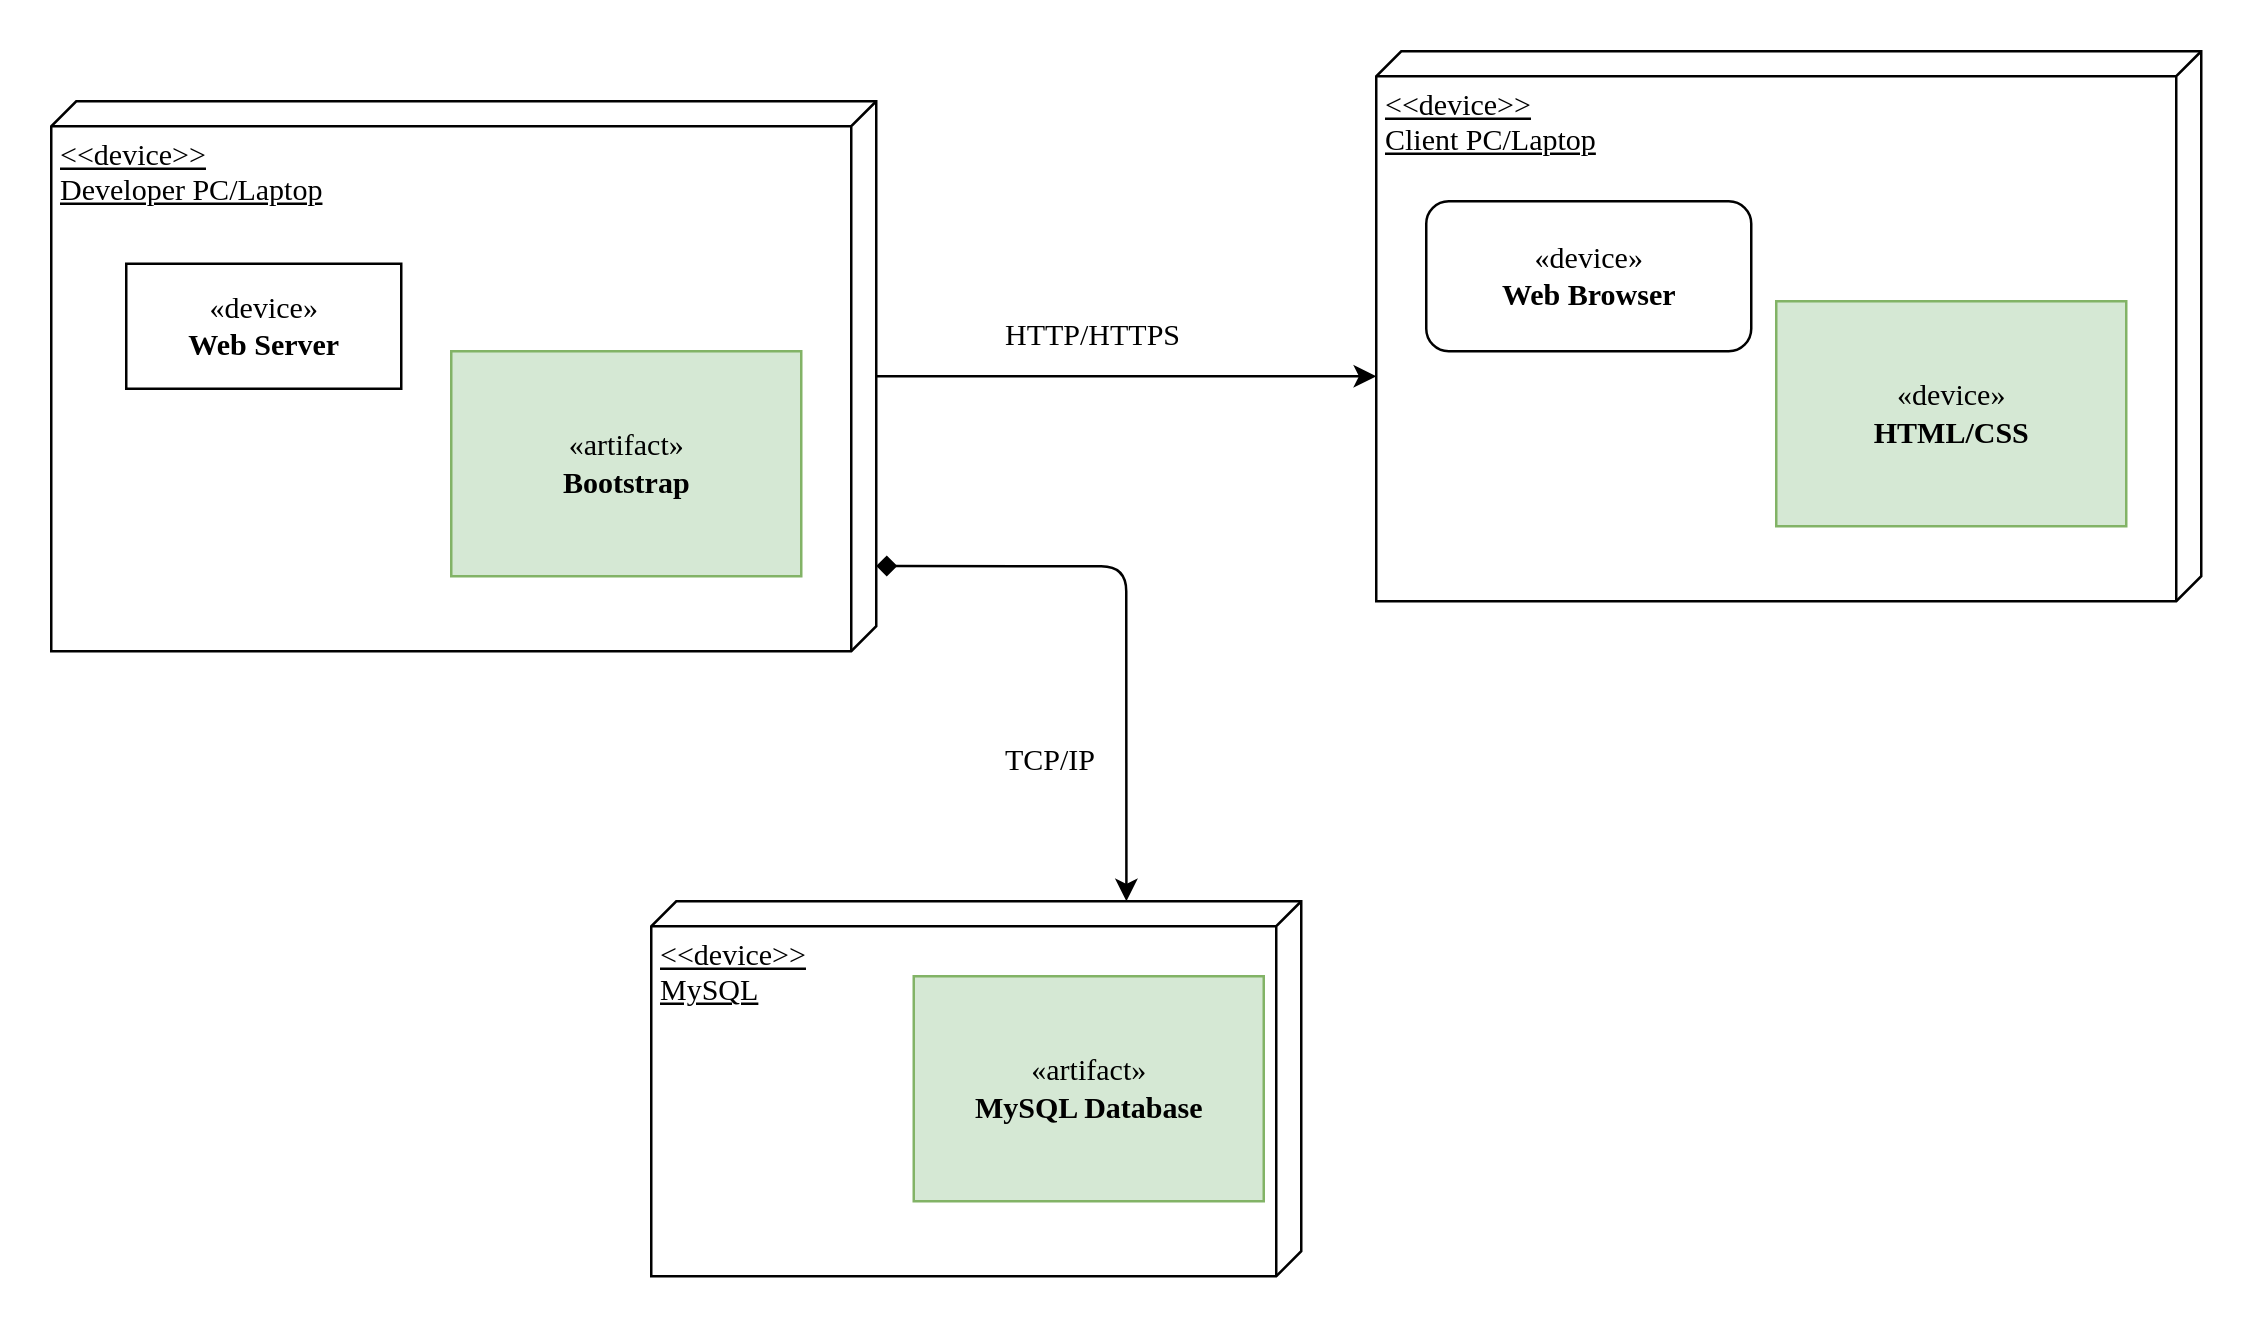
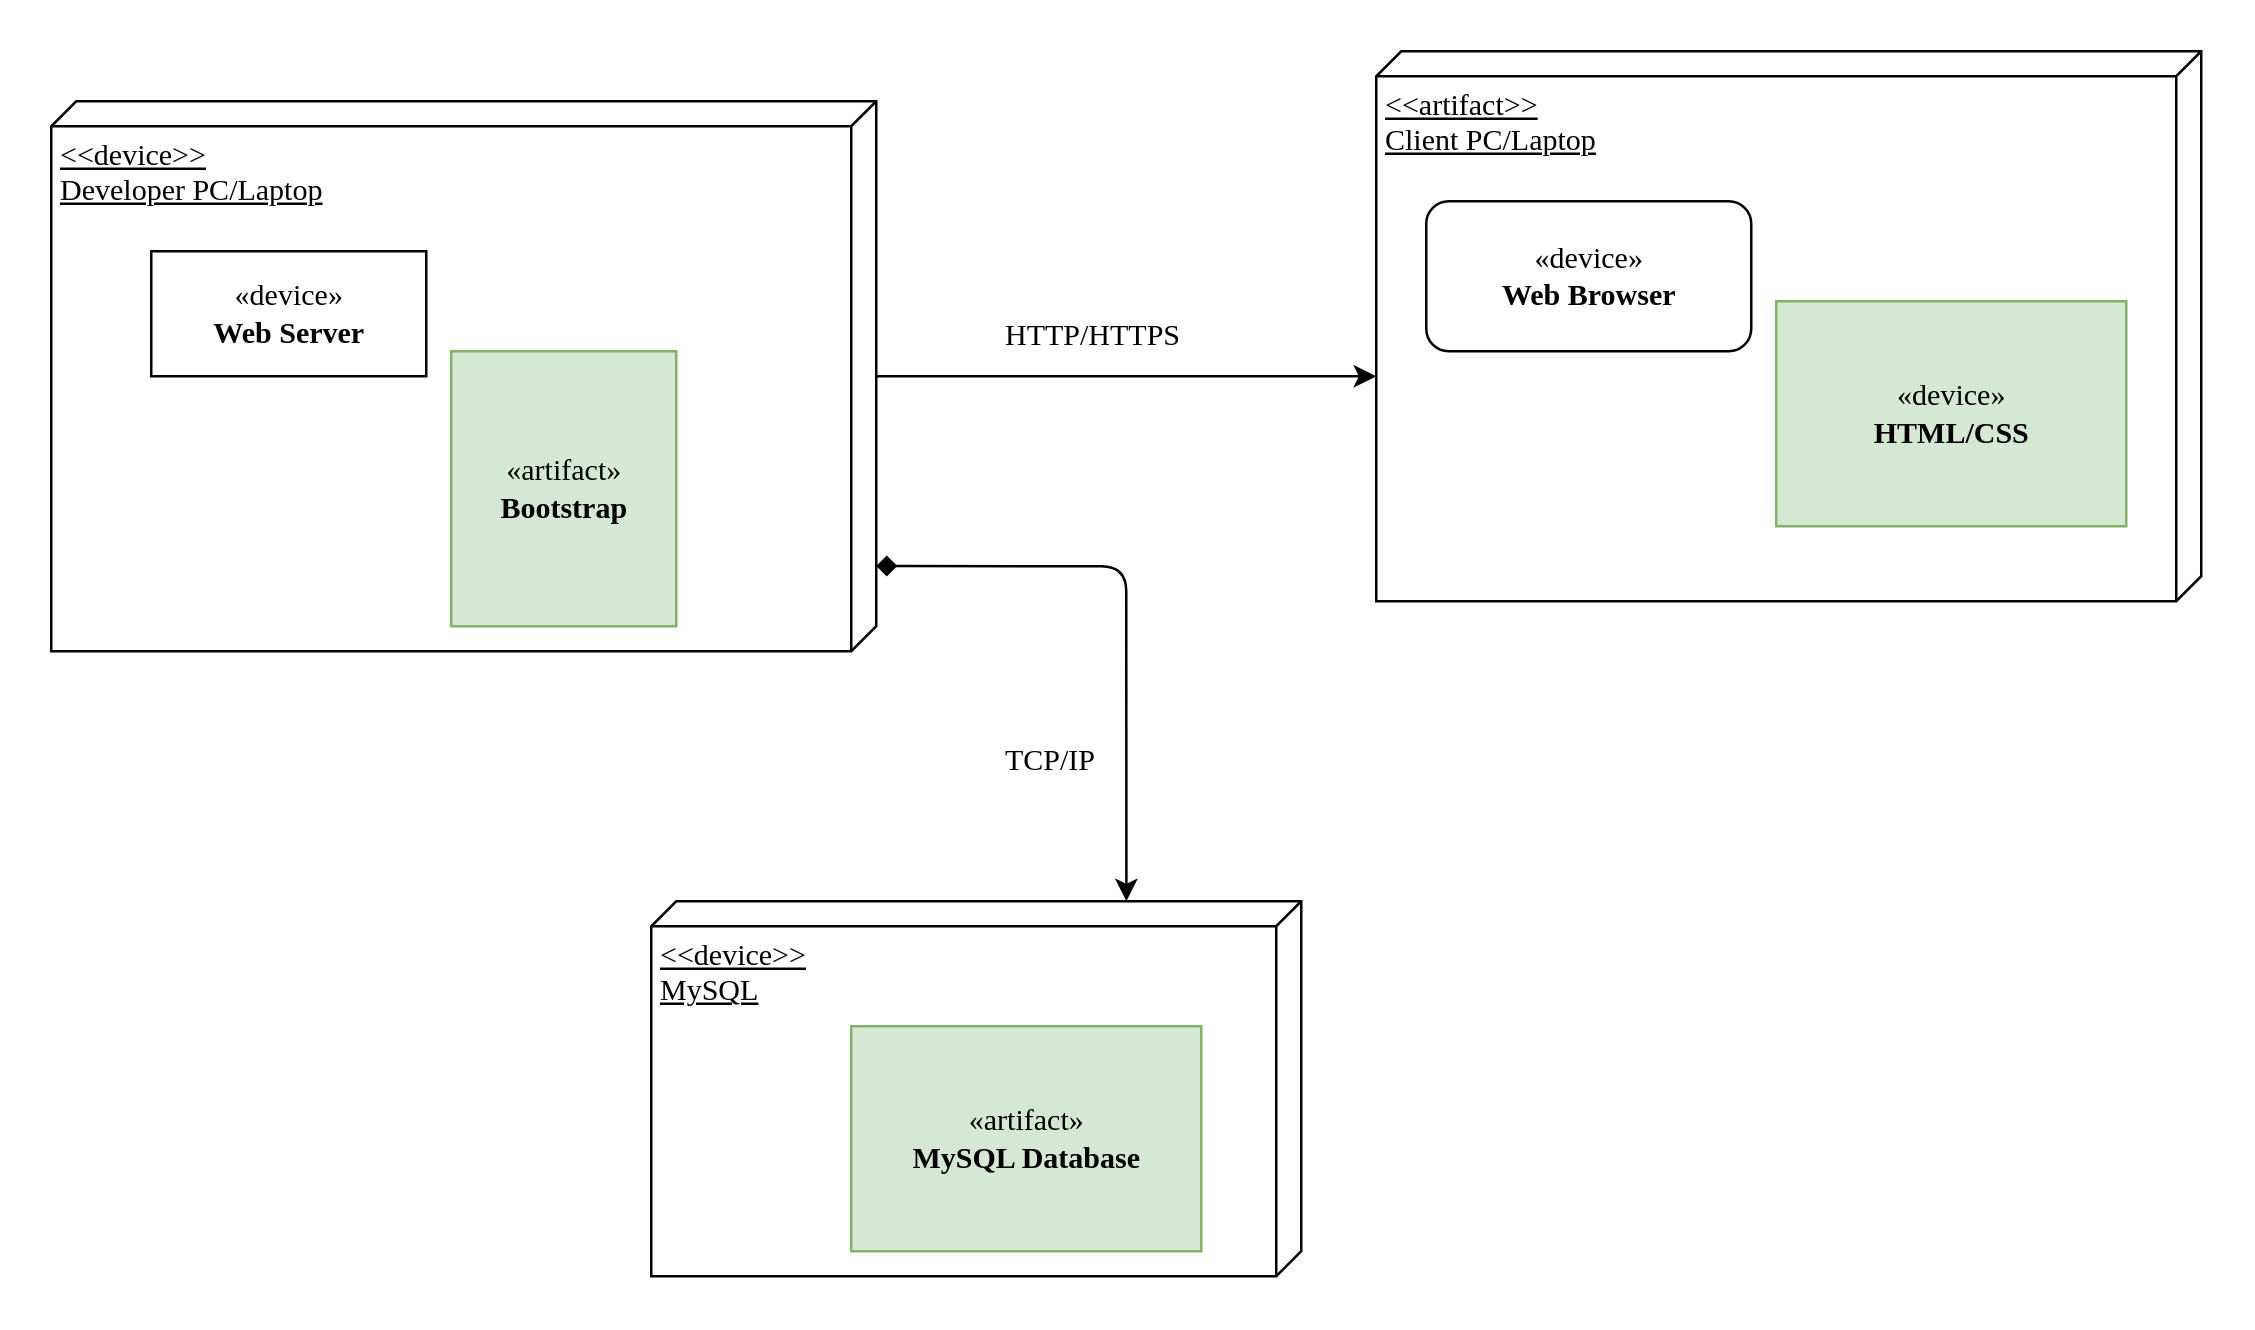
node "<<device>> Client PC/Laptop": label "<<device>> Client PC/Laptop" -> "<<artifact>> Client PC/Laptop"
node "«device» Web Server": moved (264, 326) -> (289, 314)
node "«artifact» Bootstrap": size 350x225 -> 225x275
node "«artifact» MySQL Database": moved (1089, 1089) -> (1026, 1139)
